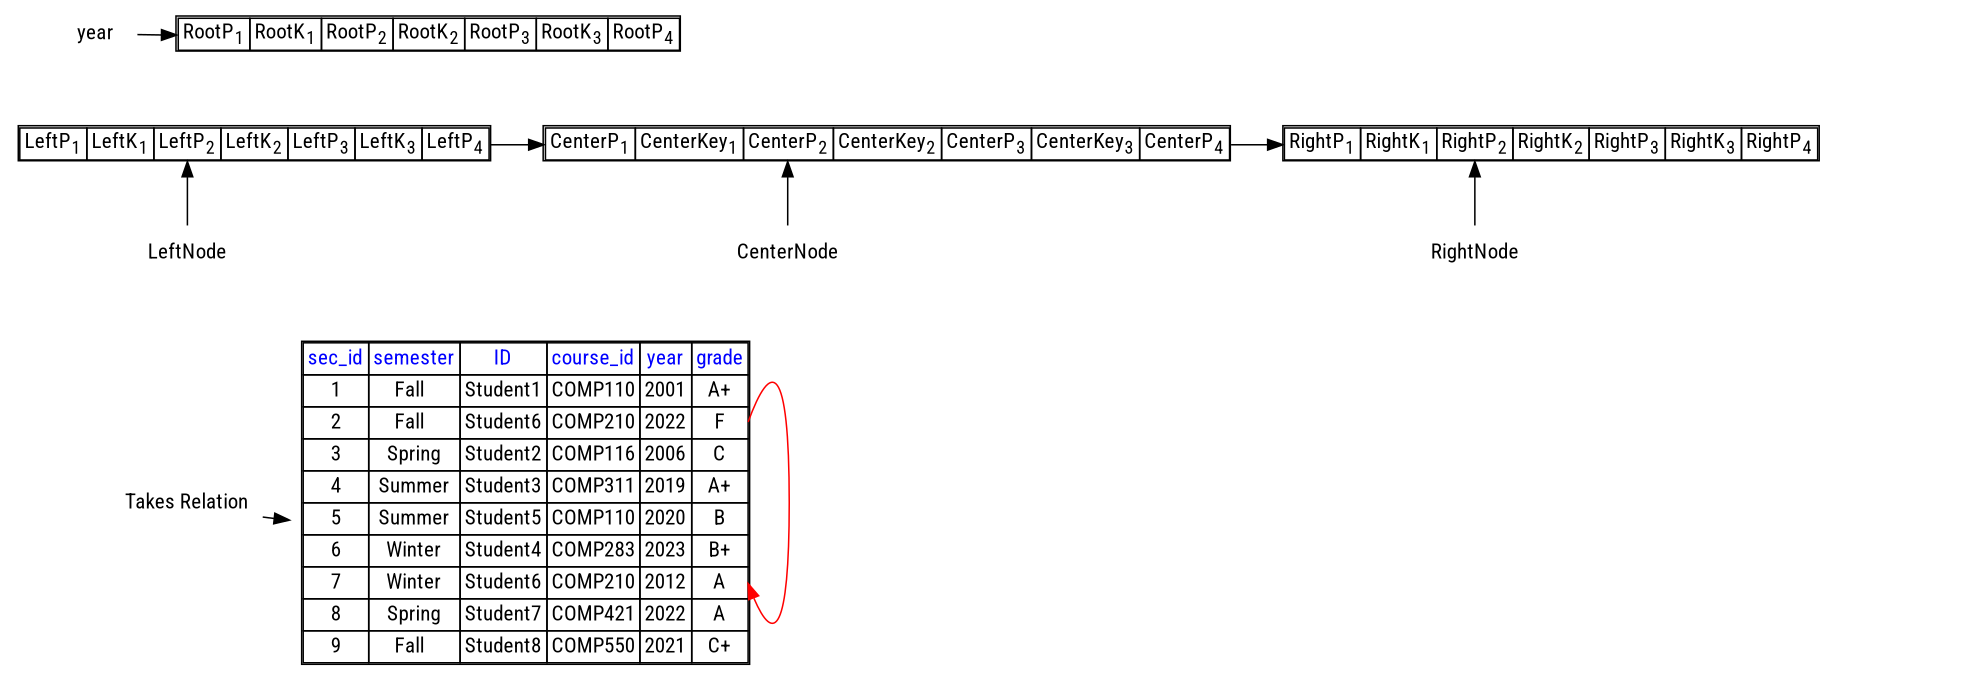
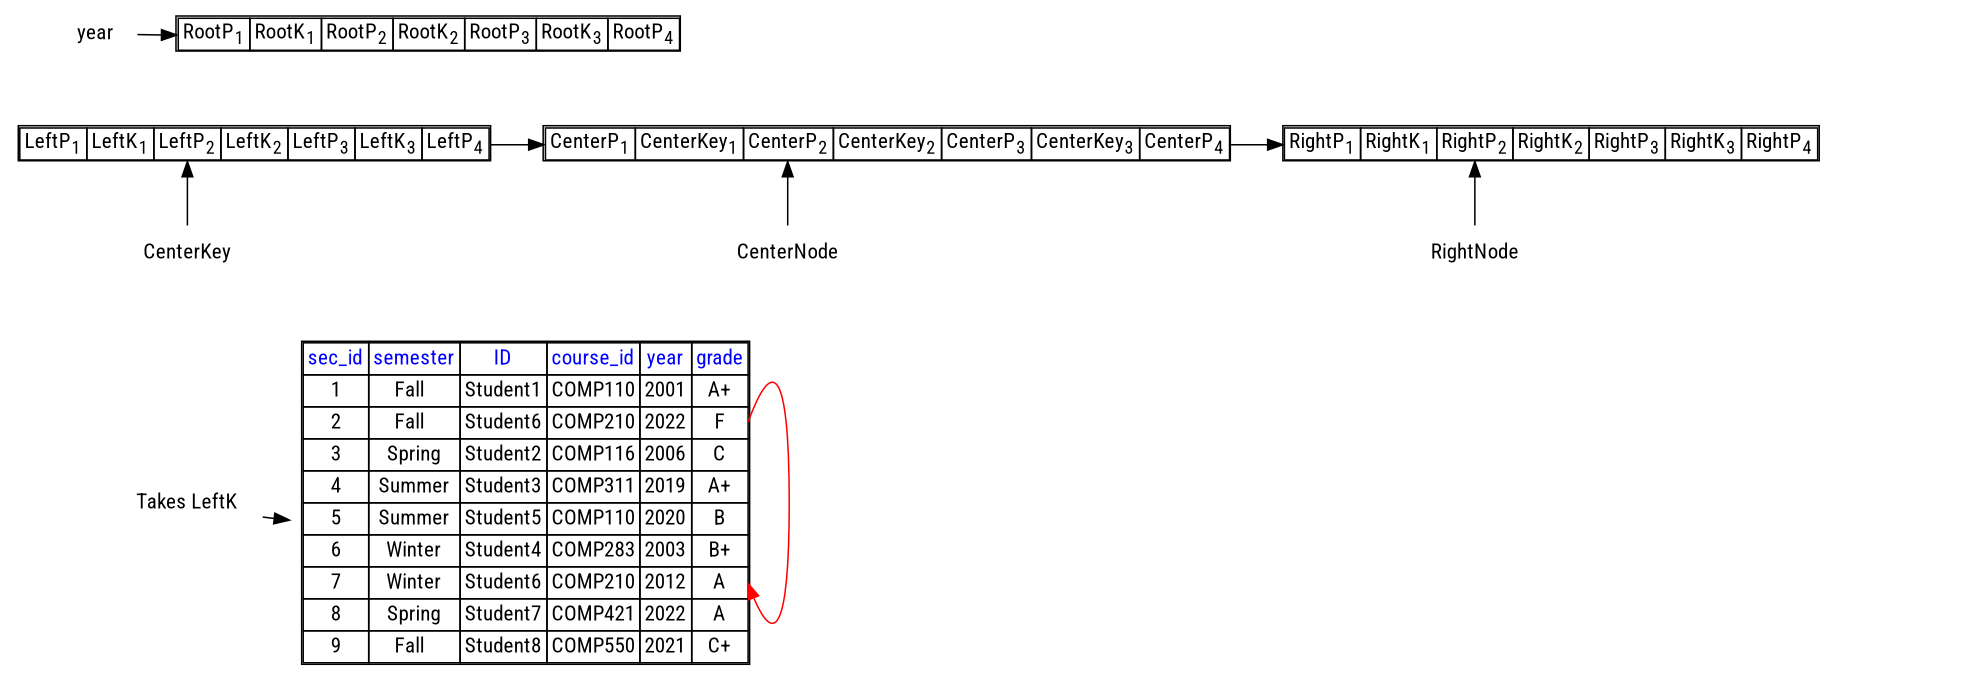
node "LeftNode": label "LeftNode" -> "CenterKey"
node "Takes Relation": label "Takes Relation" -> "Takes LeftK"
node "sec_id": text "2023" -> "2003"
